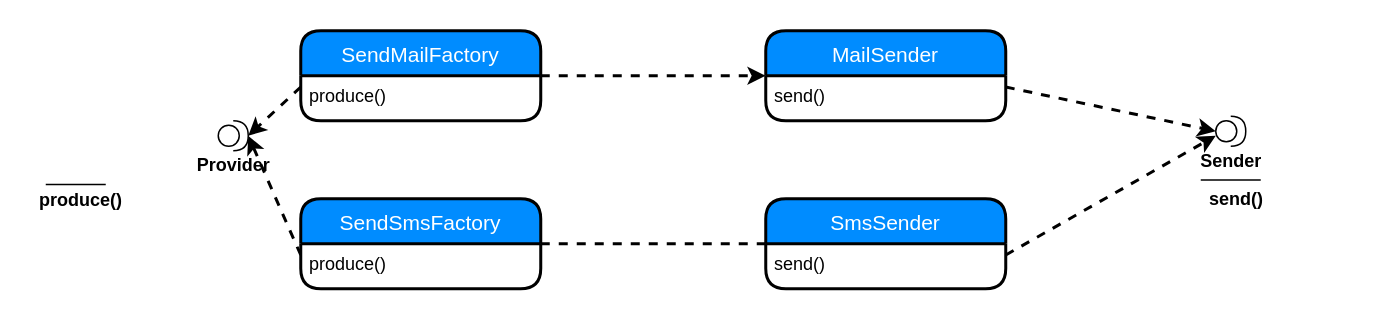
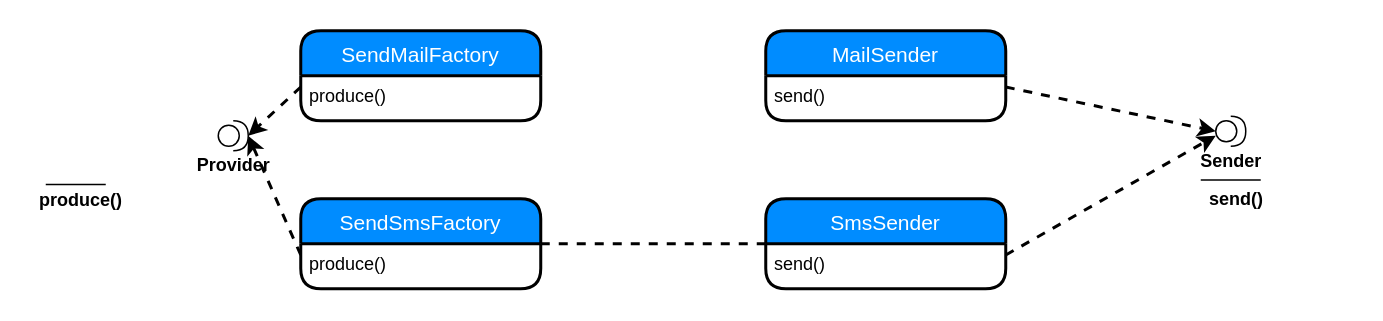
edge "SendMailFactory" -> "MailSender": removed
